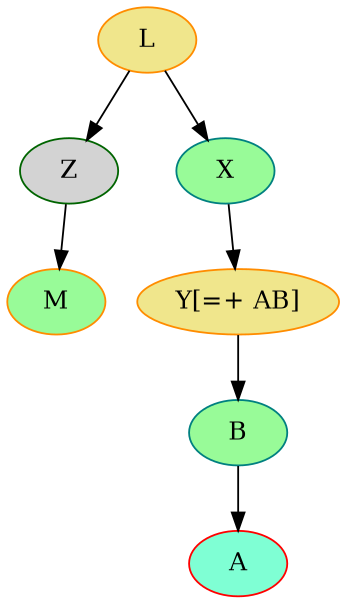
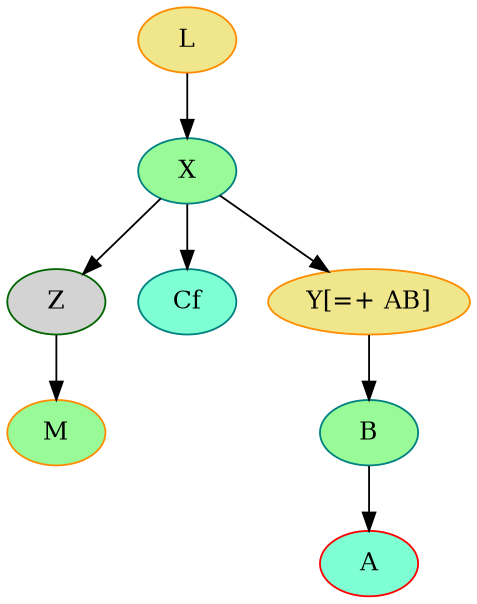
edge "L" -> "Z": now "X" -> "Z"
node "Cf": added
